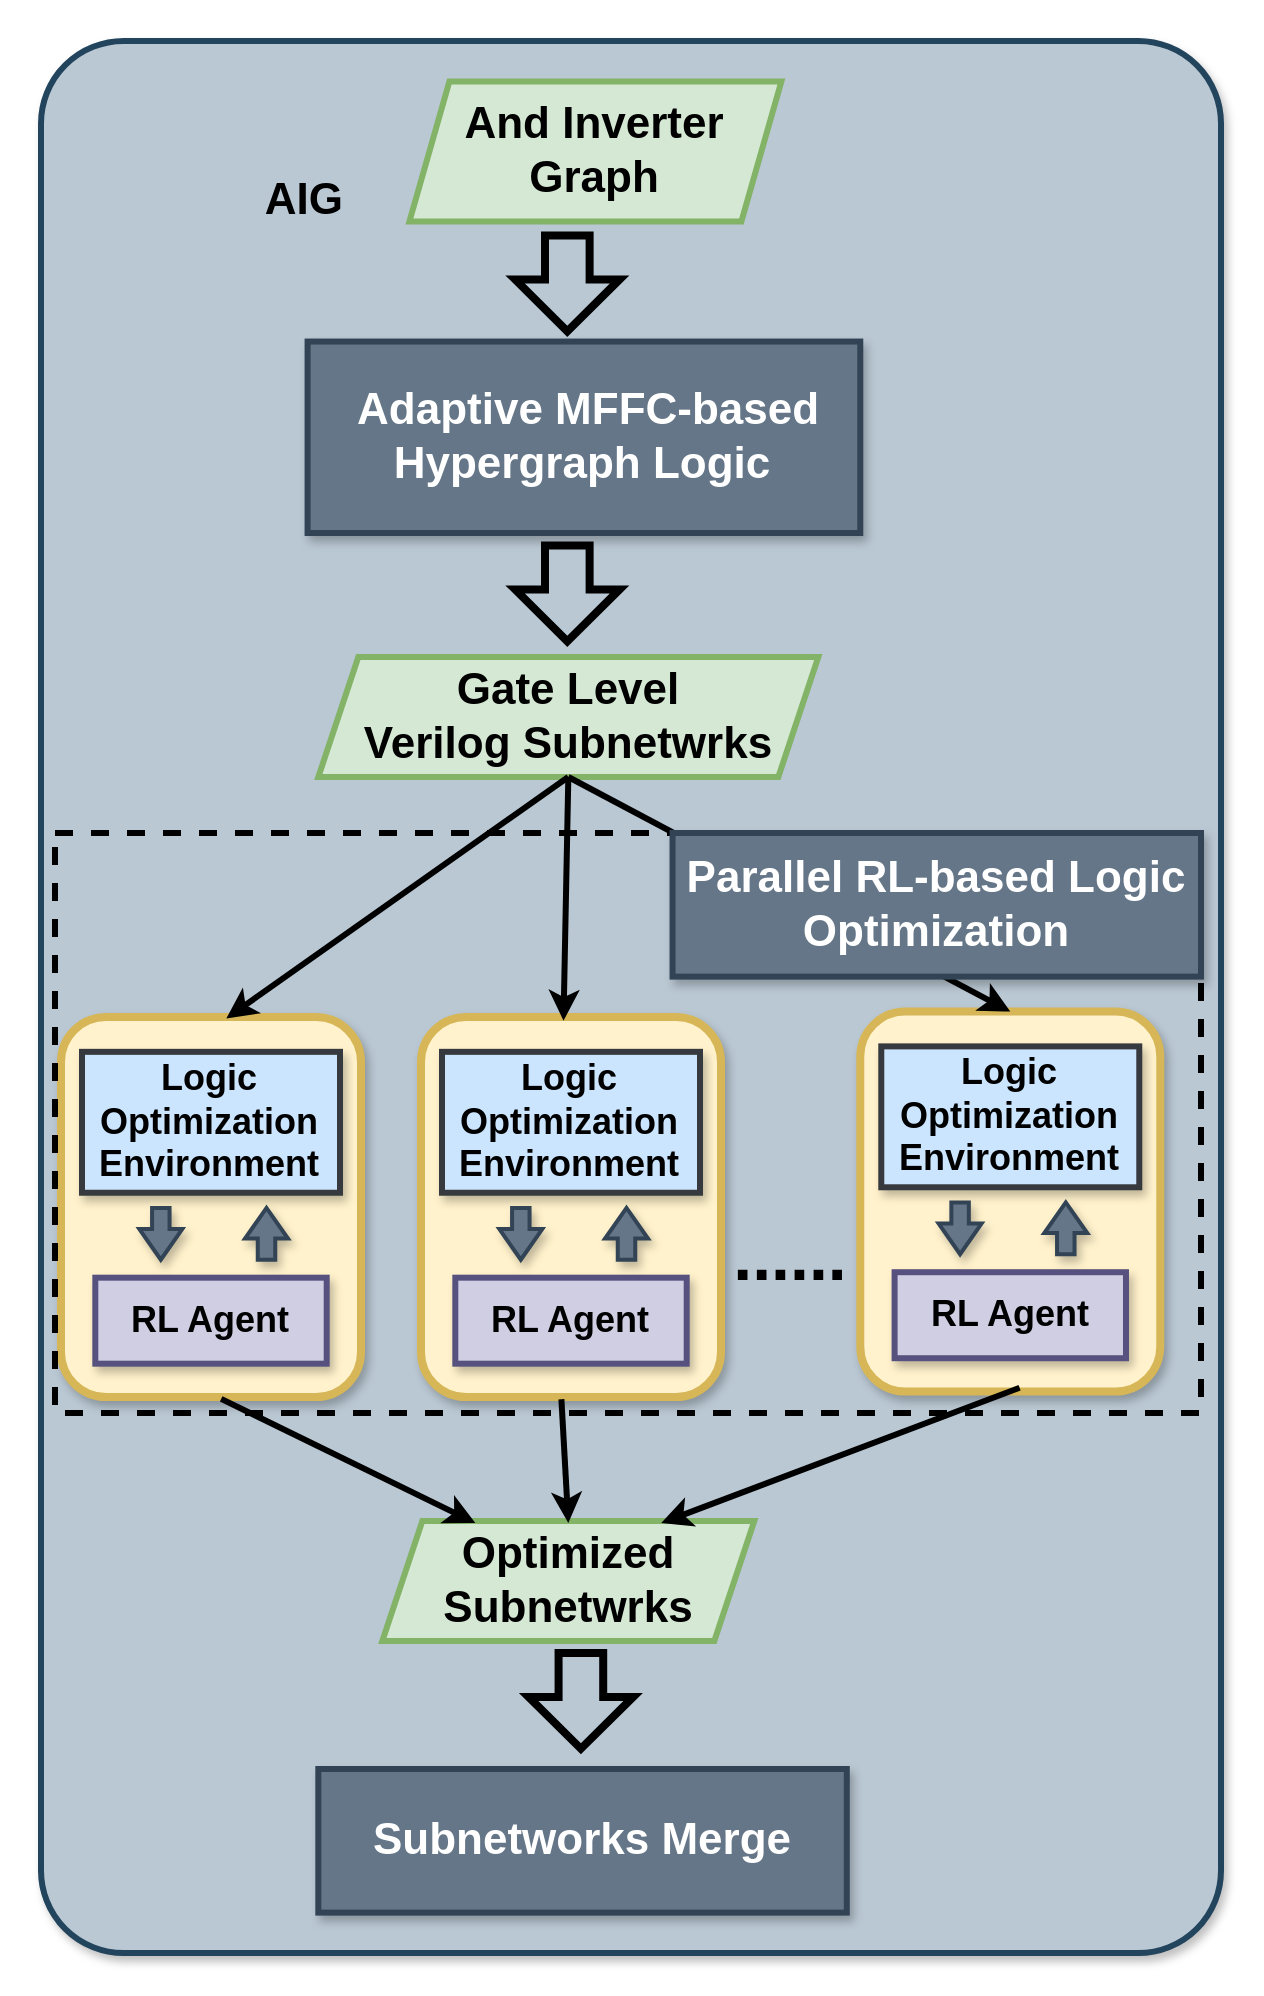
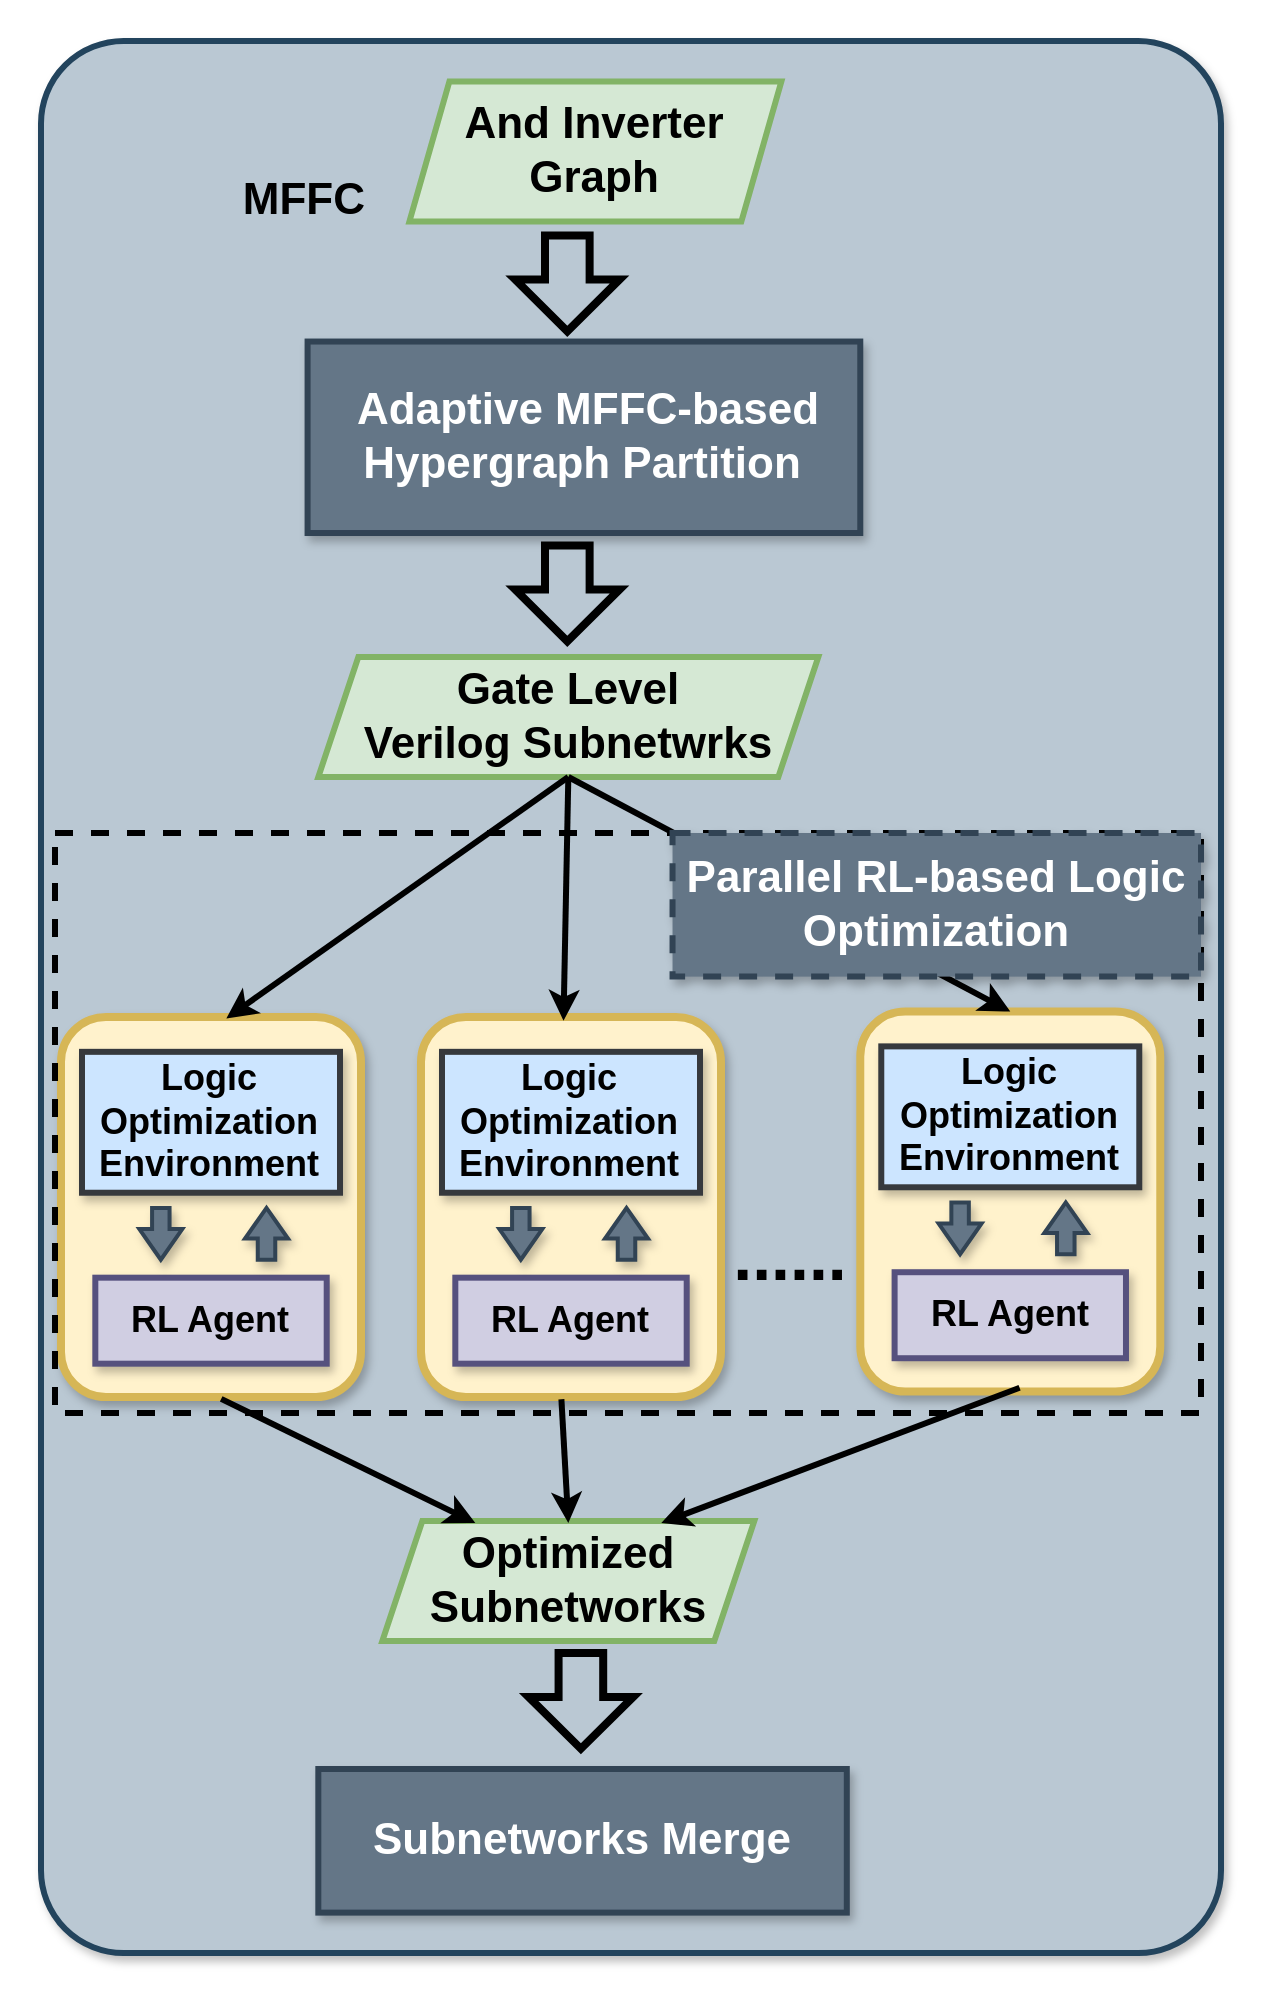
node "AIG": label "AIG" -> "MFFC"
node "Adaptive MFFC-based Hypergraph Logic": label "Adaptive MFFC-based Hypergraph Logic" -> "Adaptive MFFC-based Hypergraph Partition"
node "Parallel RL-based Logic Optimization": style solid -> dashed
node "Optimized Subnetwrks": label "Optimized Subnetwrks" -> "Optimized Subnetworks"
